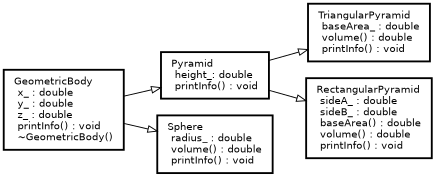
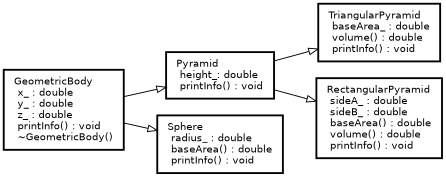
node "Sphere radius_ : double volume() : double printInfo() : void": label "Sphere radius_ : double volume() : double printInfo() : void" -> "Sphere radius_ : double baseArea() : double printInfo() : void"
